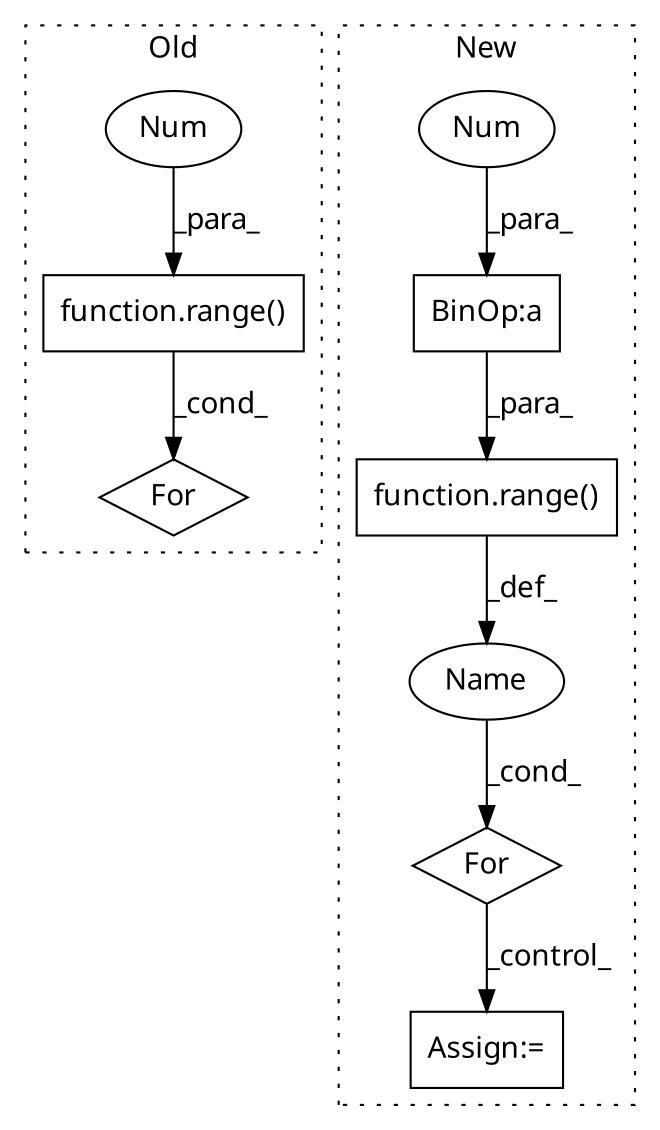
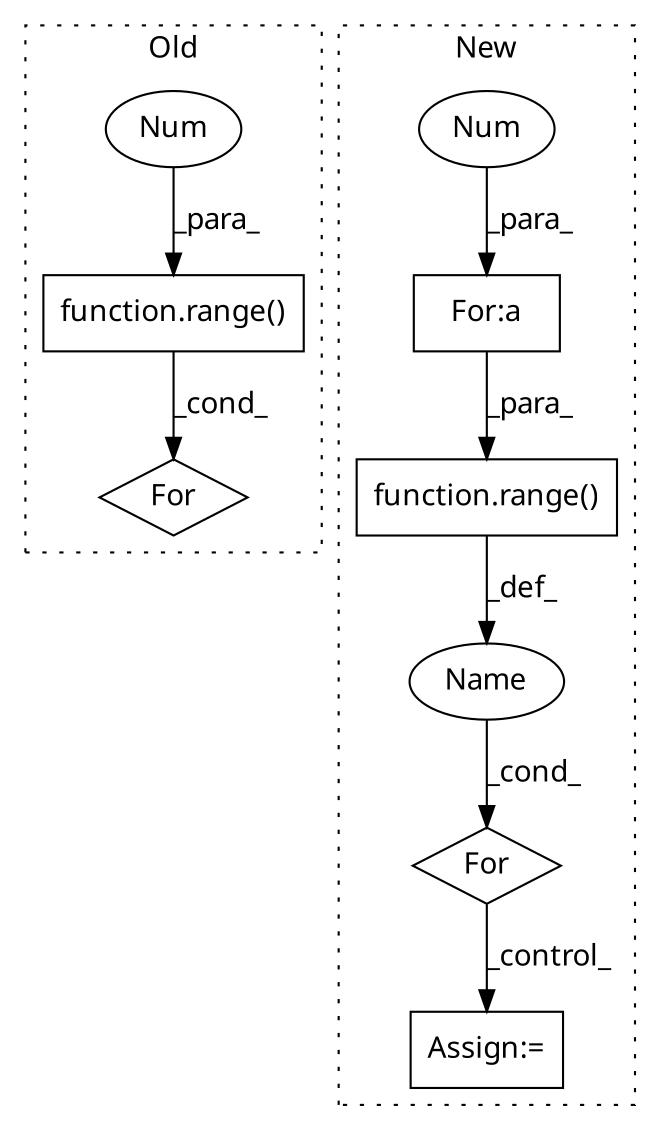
node "BinOp:a": label "BinOp:a" -> "For:a"
